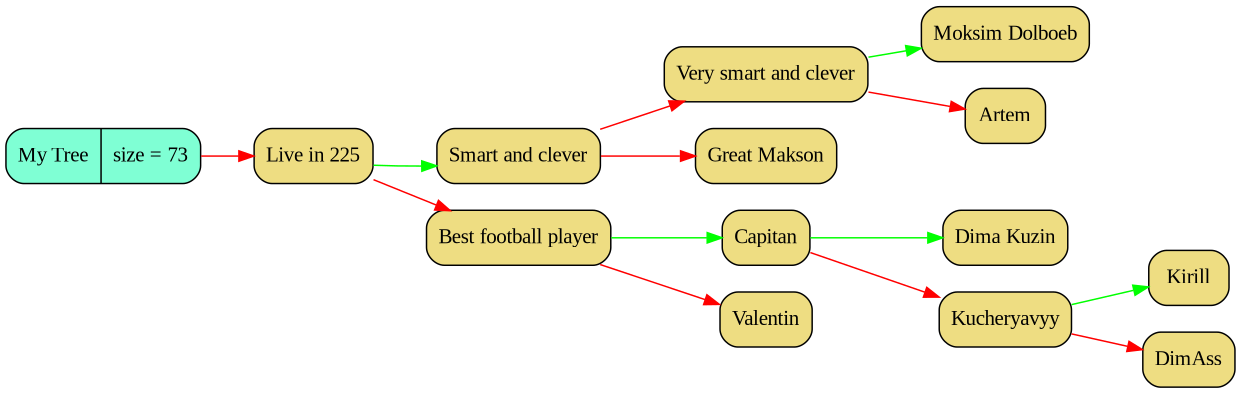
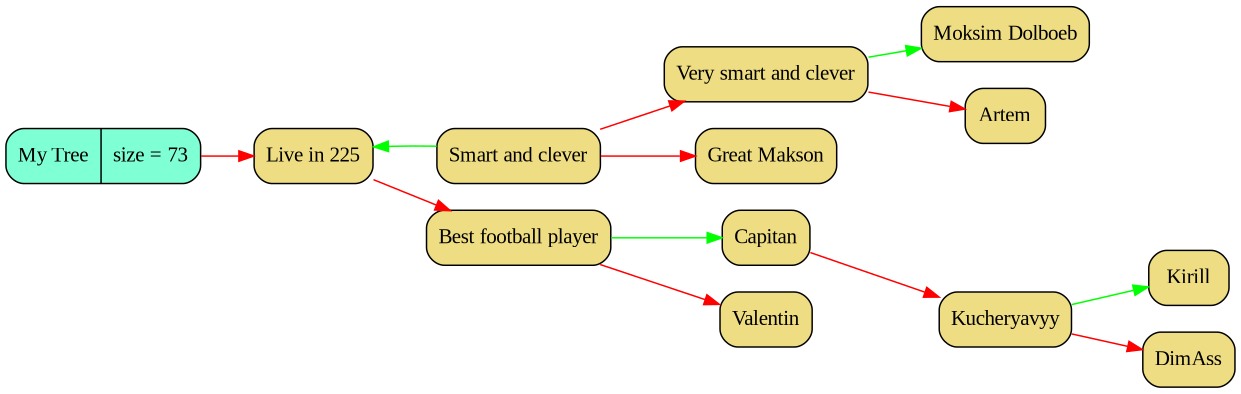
edge "Live in 225" -> "Smart and clever": reversed
node "Dima Kuzin": removed
